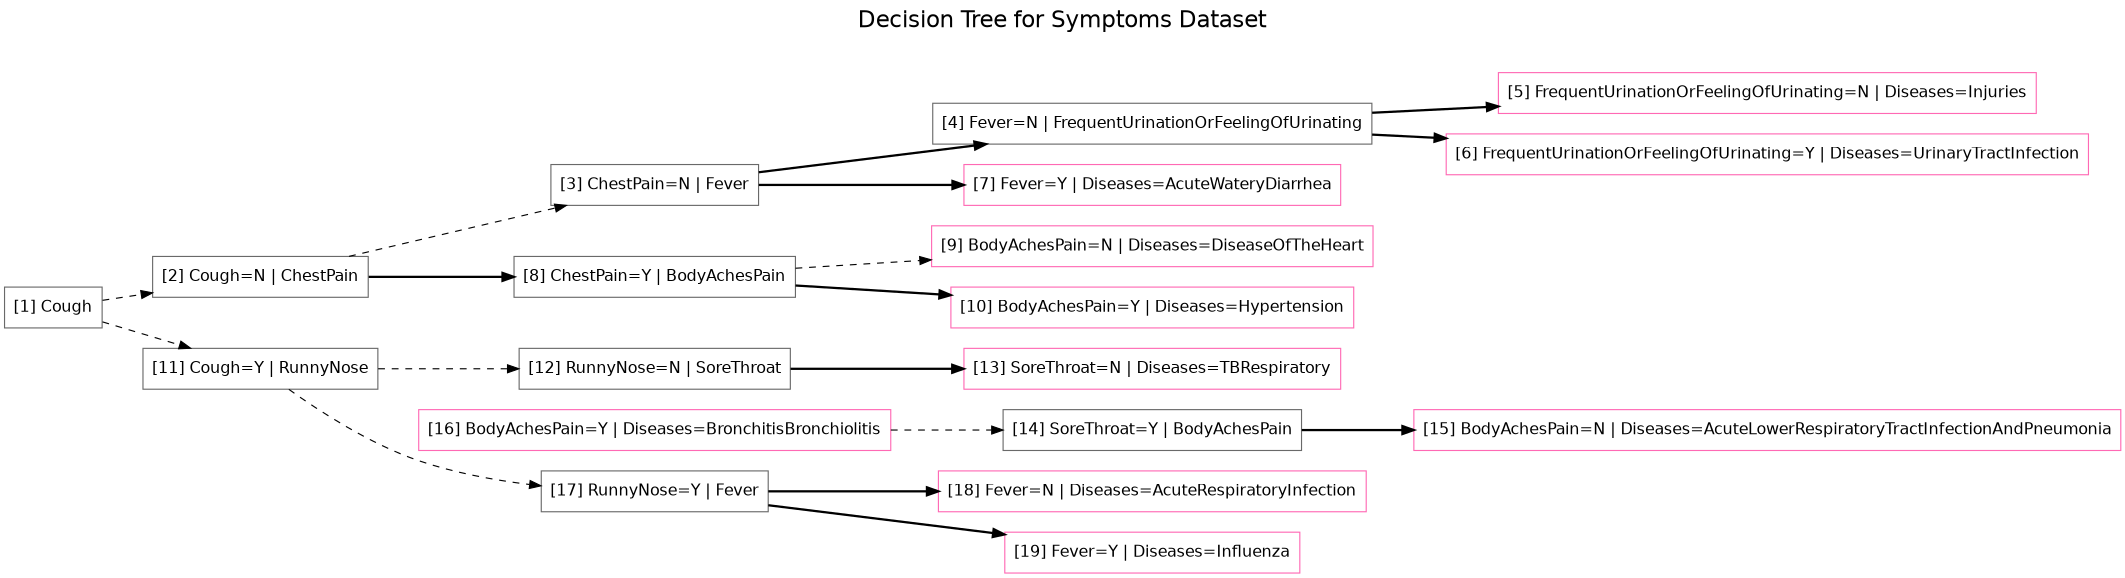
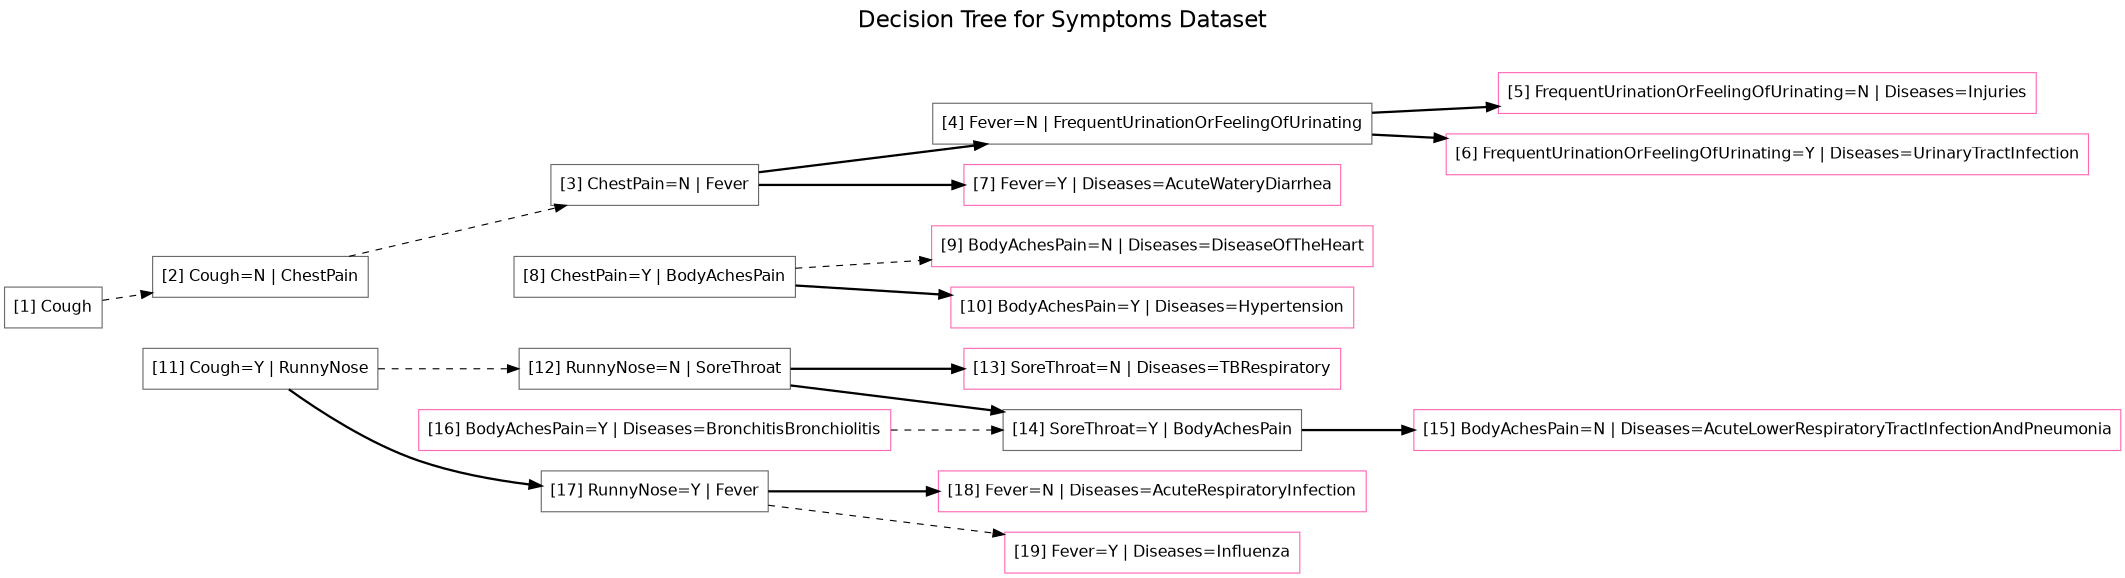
edge "[2] Cough=N | ChestPain" -> "[8] ChestPain=Y | BodyAchesPain": removed
edge "[1] Cough" -> "[11] Cough=Y | RunnyNose": removed
edge "[12] RunnyNose=N | SoreThroat" -> "[14] SoreThroat=Y | BodyAchesPain": added
edge "[11] Cough=Y | RunnyNose" -> "[17] RunnyNose=Y | Fever": style dashed -> bold
edge "[17] RunnyNose=Y | Fever" -> "[19] Fever=Y | Diseases=Influenza": style bold -> dashed
